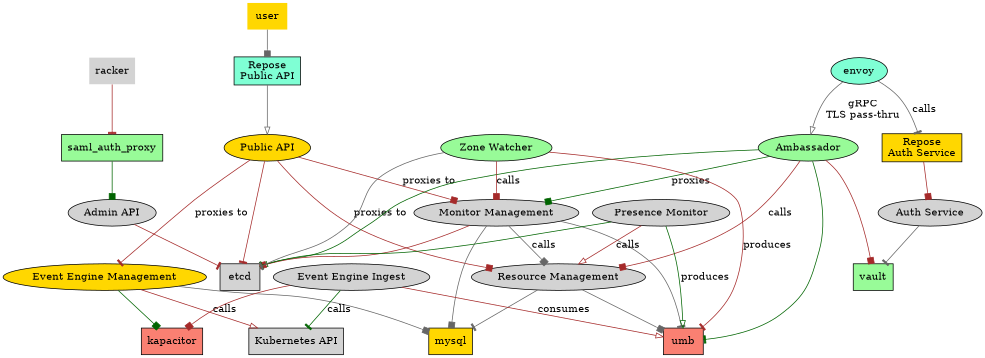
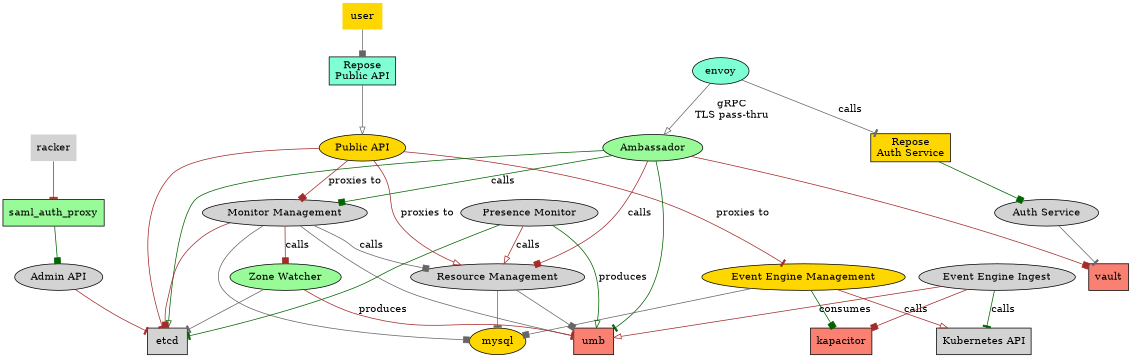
edge "Repose Auth Service" -> "Auth Service": color brown -> darkgreen
edge "Zone Watcher" -> "Monitor Management": reversed
edge "Ambassador" -> "Monitor Management": label "proxies" -> "calls"
edge "Public API" -> "Resource Management": arrowhead box -> onormal
node "vault": fillcolor palegreen -> salmon
node "mysql": shape box -> ellipse
